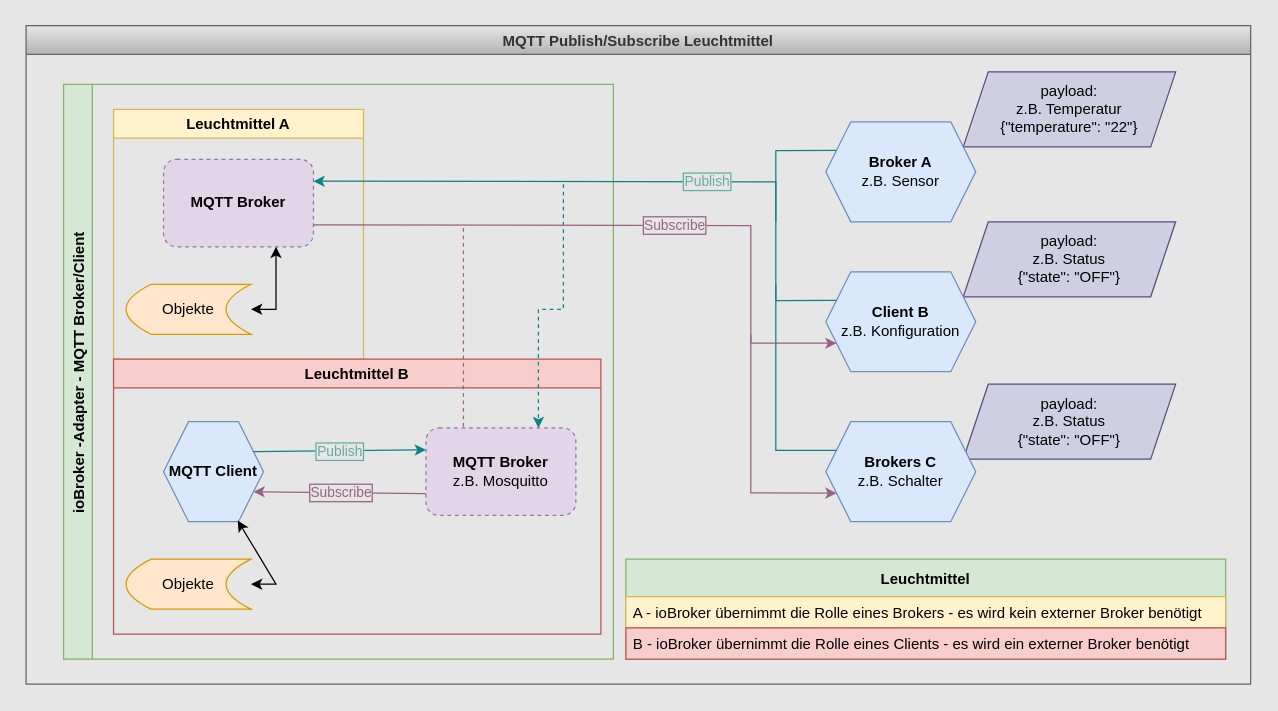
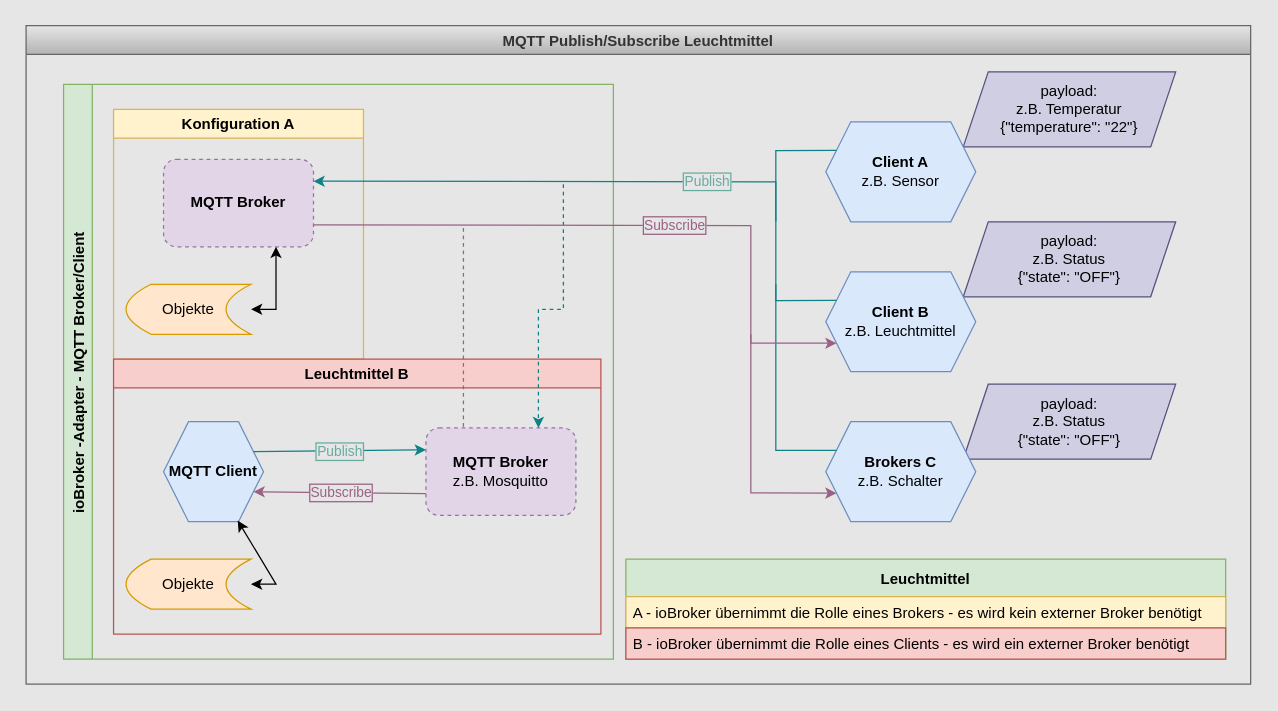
node "Leuchtmittel A": label "Leuchtmittel A" -> "Konfiguration A"
node "Broker A z.B. Sensor": label "Broker A z.B. Sensor" -> "Client A z.B. Sensor"
node "Client B z.B. Konfiguration": label "Client B z.B. Konfiguration" -> "Client B z.B. Leuchtmittel"
